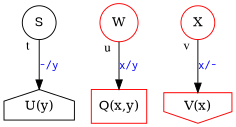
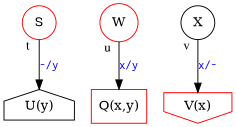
node "S": color black -> red
node "X": color red -> black
